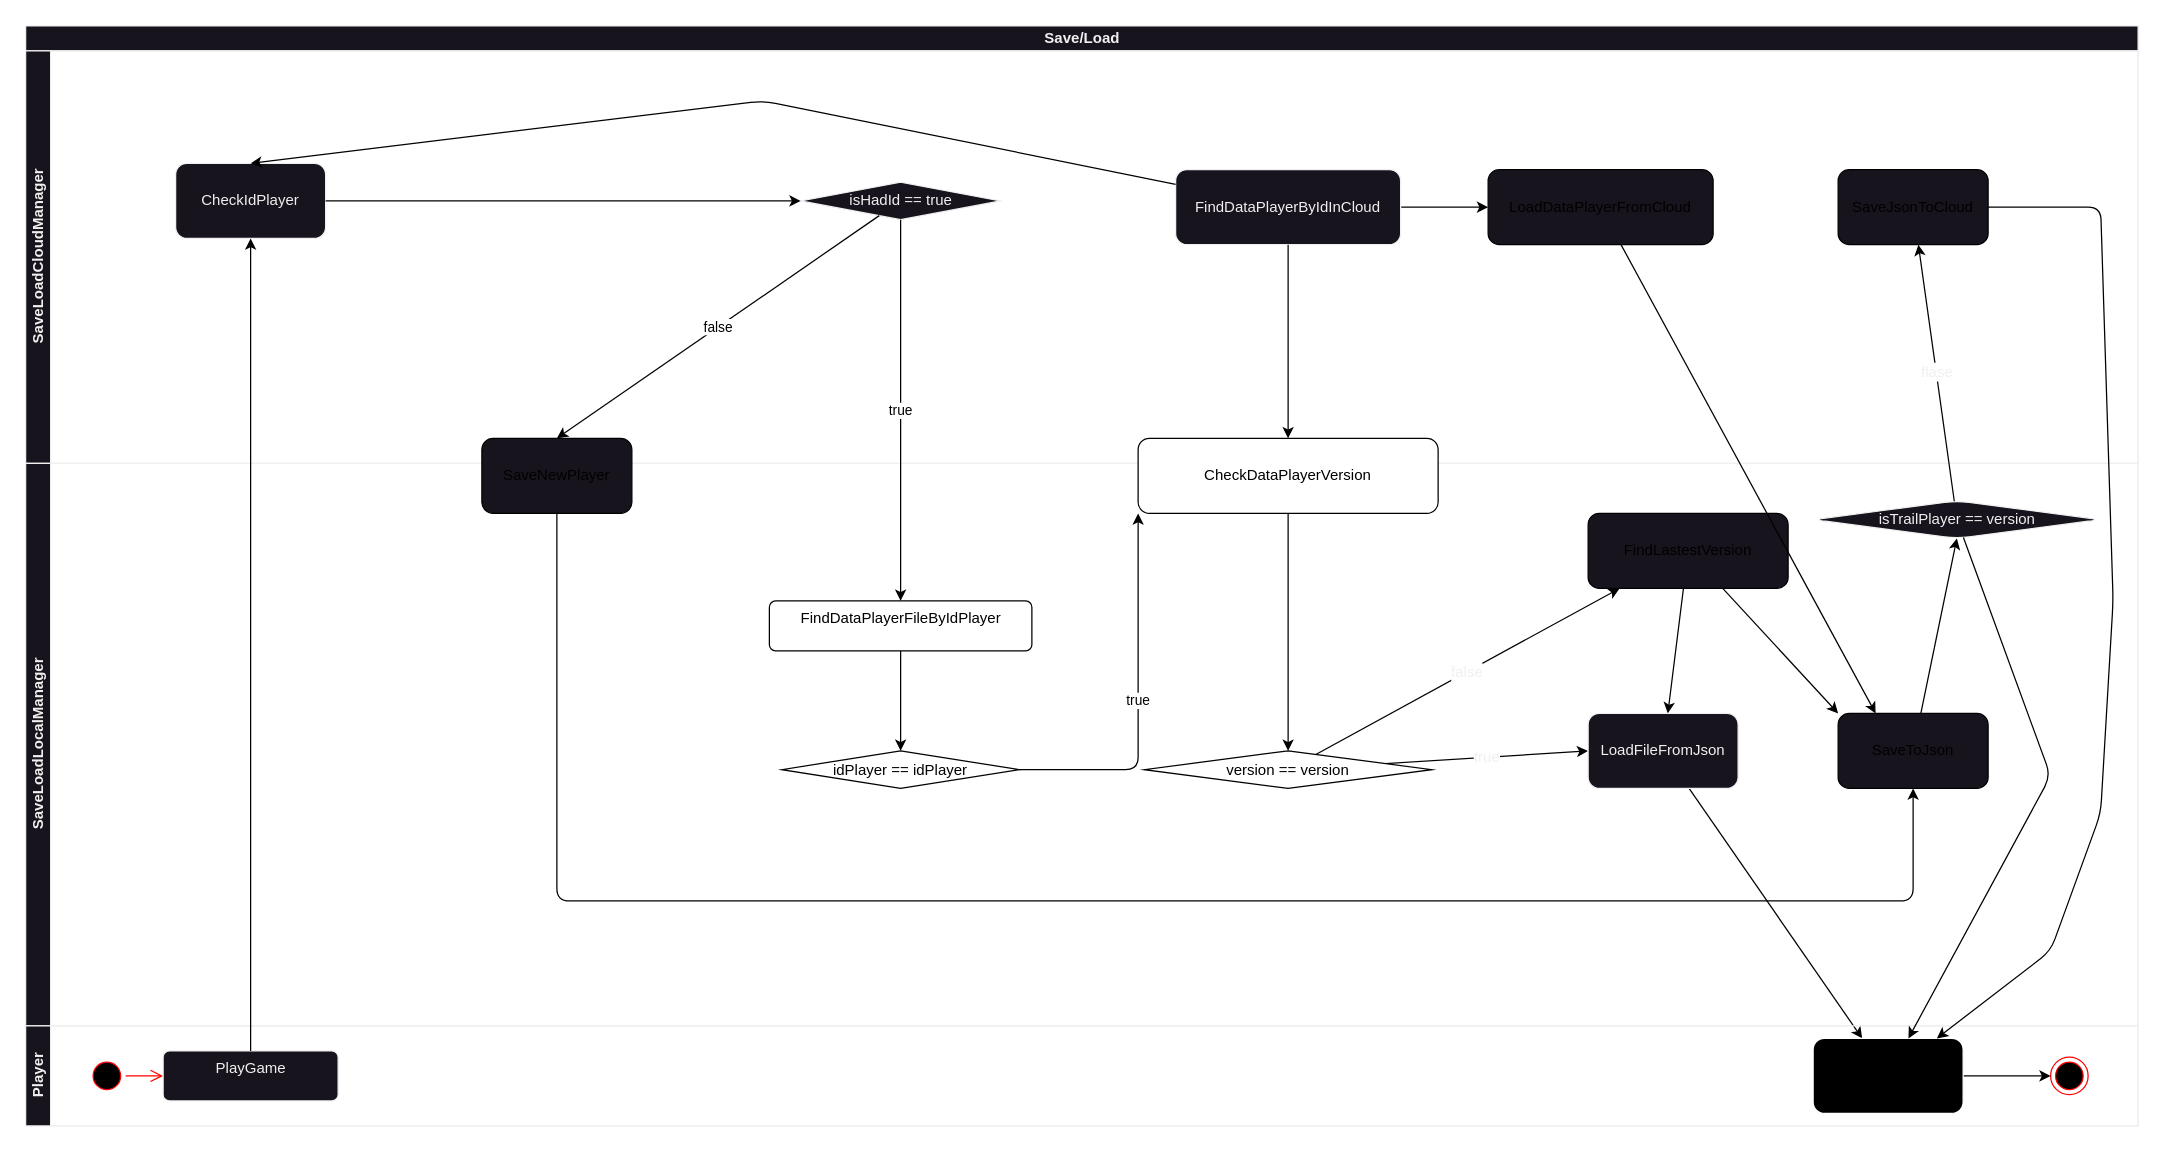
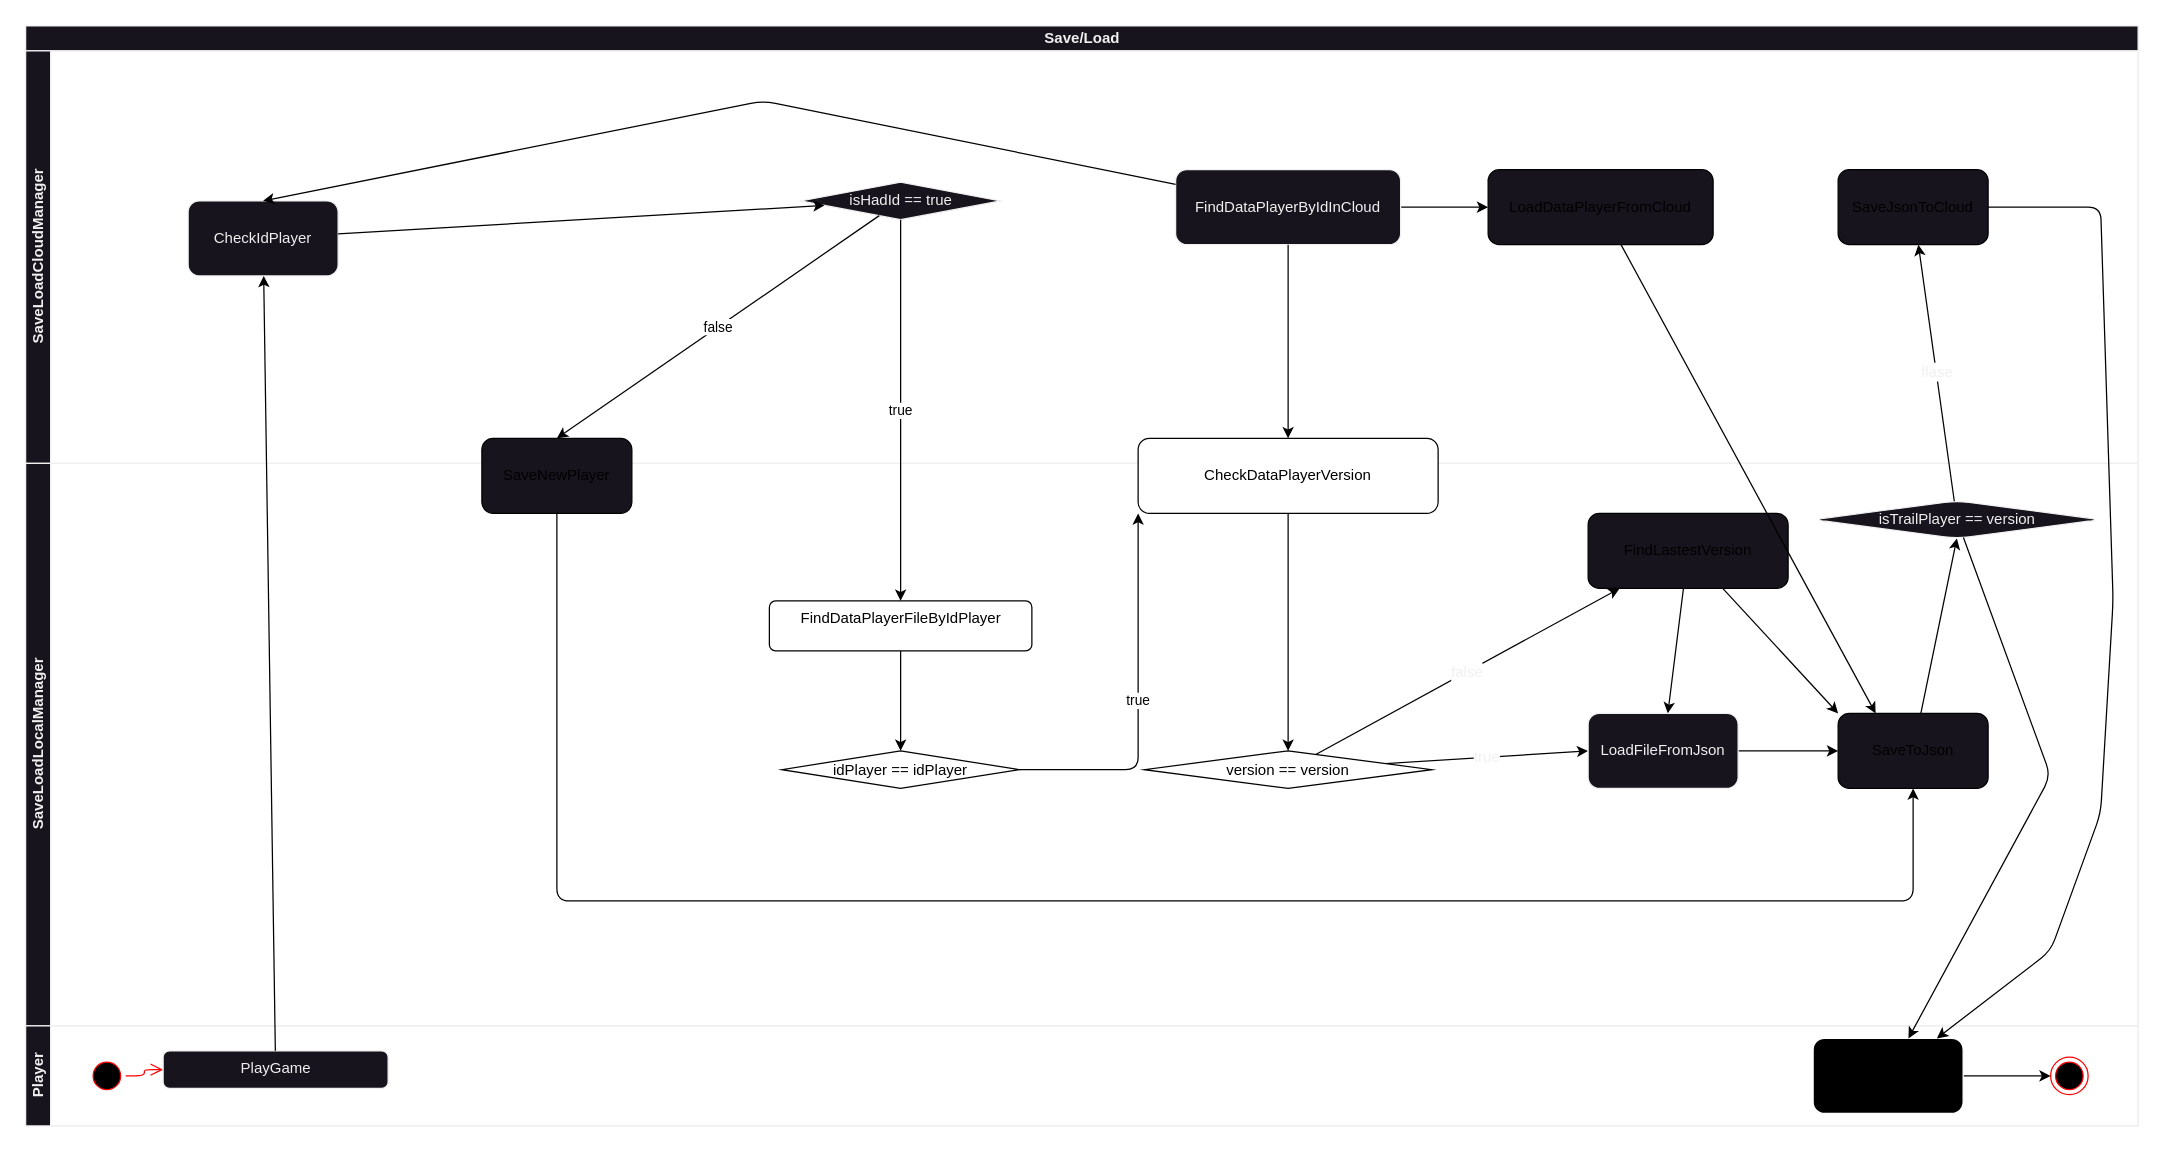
node "CheckIdPlayer": moved (251, 201) -> (263, 238)
edge "LoadFileFromJson" -> "Exit": now "LoadFileFromJson" -> "SaveToJson"
node "PlayGame": size 175x50 -> 225x38
